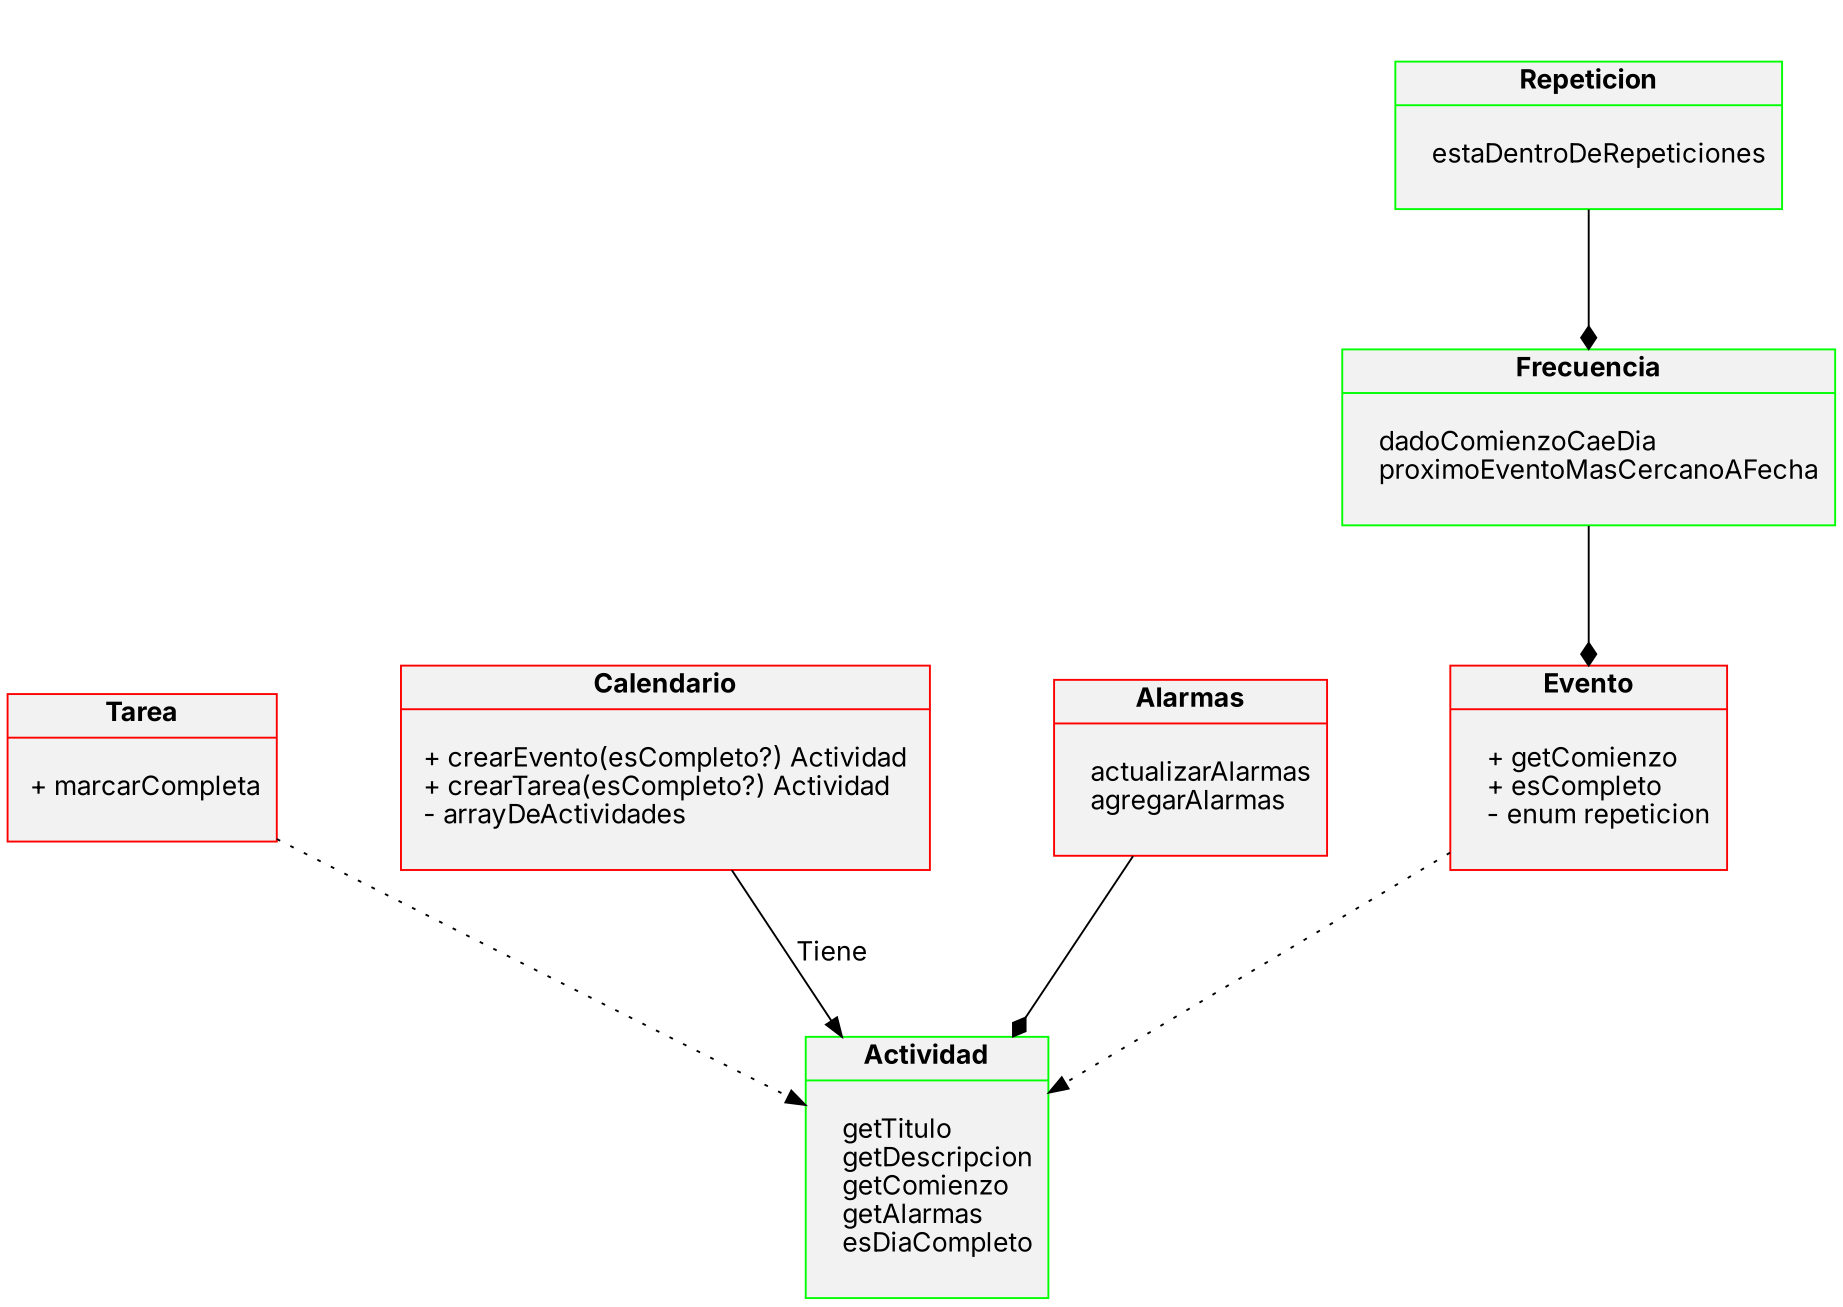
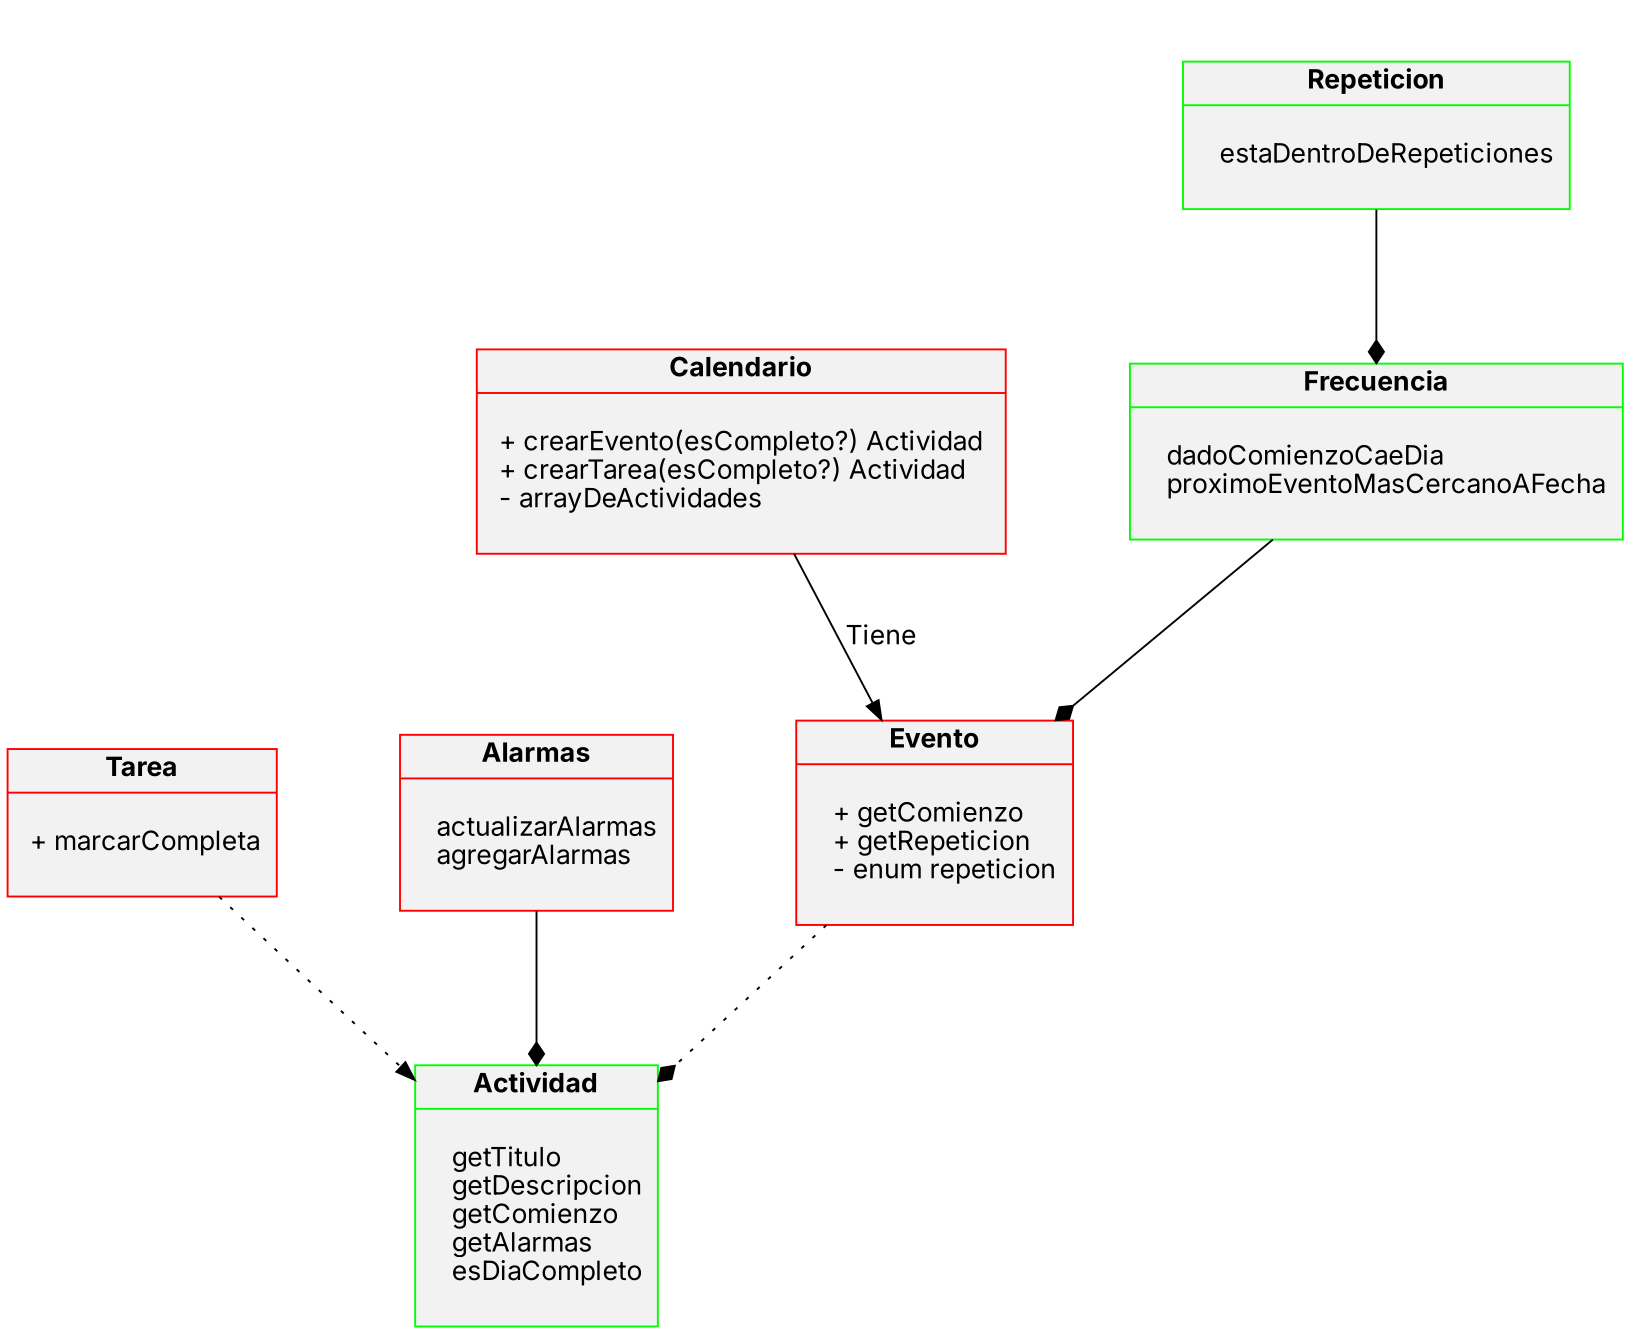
node "Evento": text "+ esCompleto" -> "+ getRepeticion"
edge "Calendario" -> "Actividad": now "Calendario" -> "Evento"
edge "Evento" -> "Actividad": arrowhead normal -> diamond
